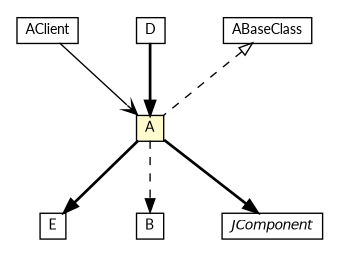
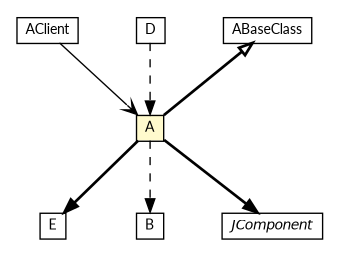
edge "D" -> "A": style bold -> dashed
edge "A" -> "ABaseClass": style dashed -> bold
